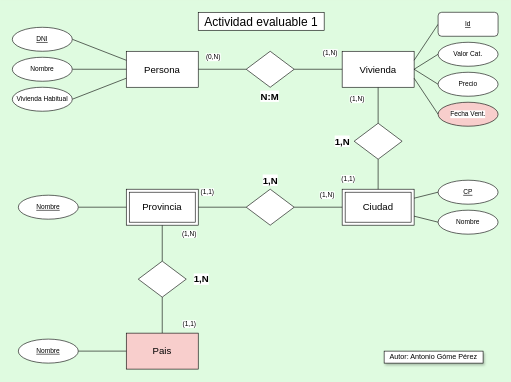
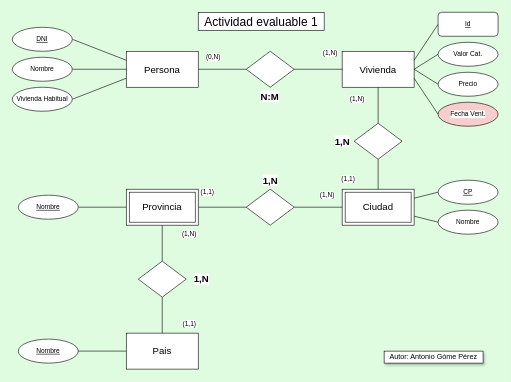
node "Pais": fillcolor #f8cecc -> #ffffff
